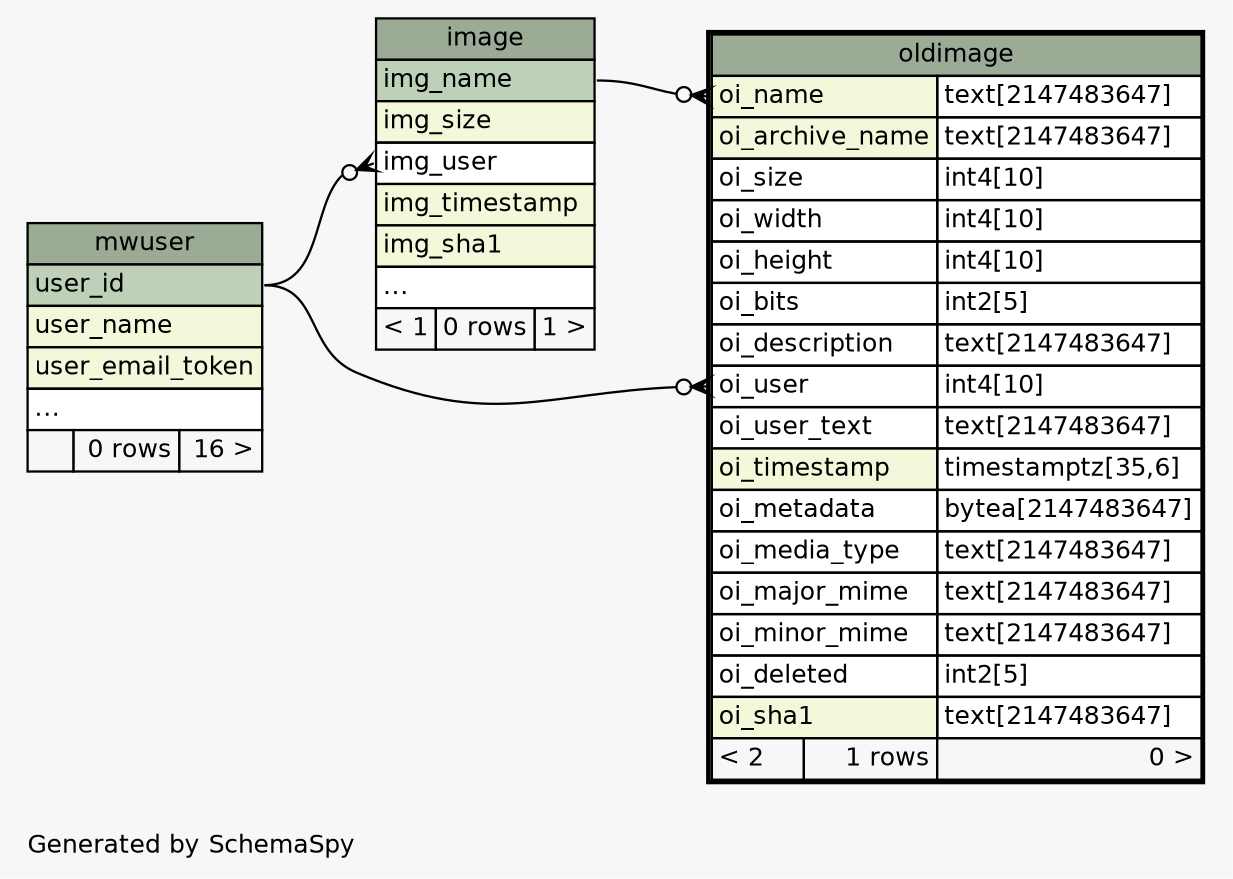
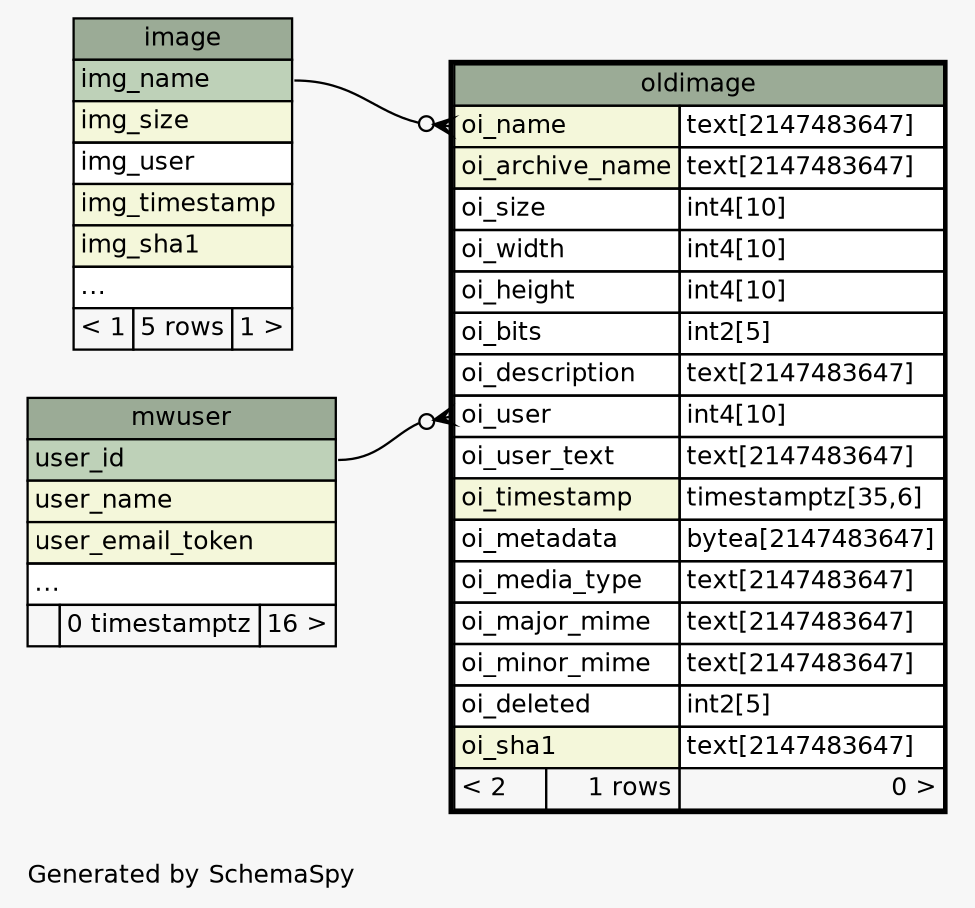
edge "mwuser" -> "image": removed
node "image": text "0 rows" -> "5 rows"
node "mwuser": text "0 rows" -> "0 timestamptz"
